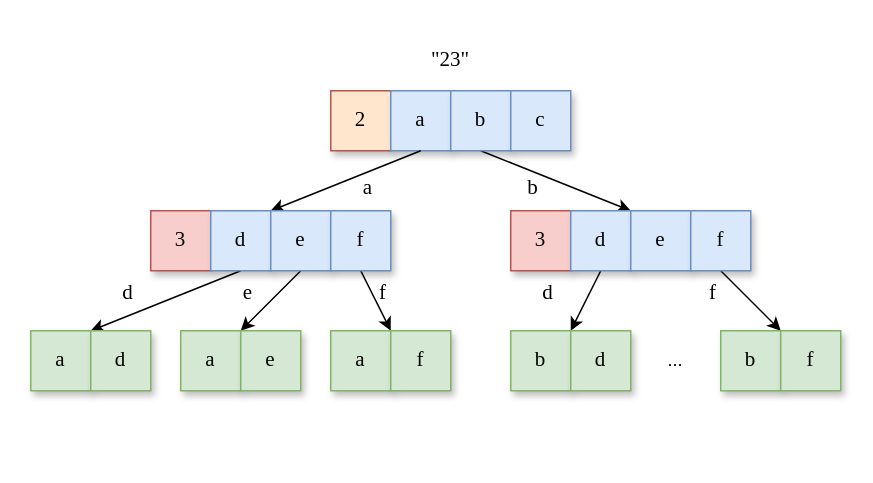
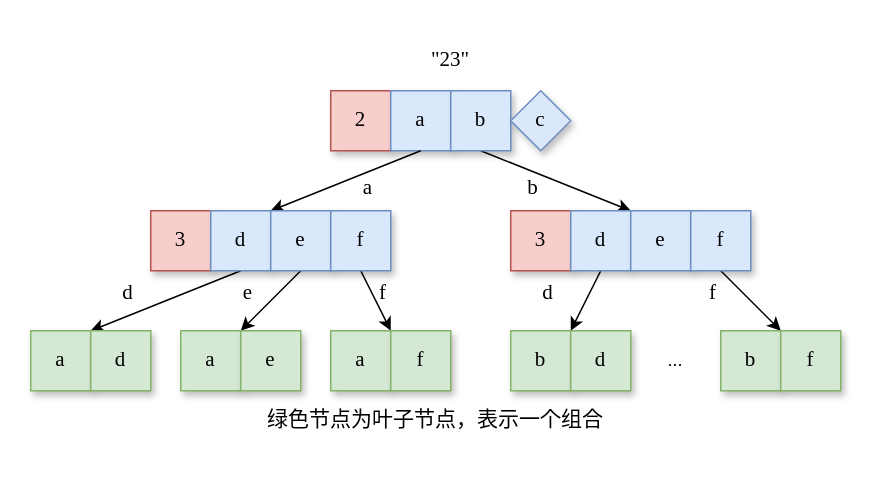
node "2": fillcolor #ffe6cc -> #f8cecc
node "c": shape rectangle -> diamond
node "绿色节点为叶子节点，表示一个组合": added
